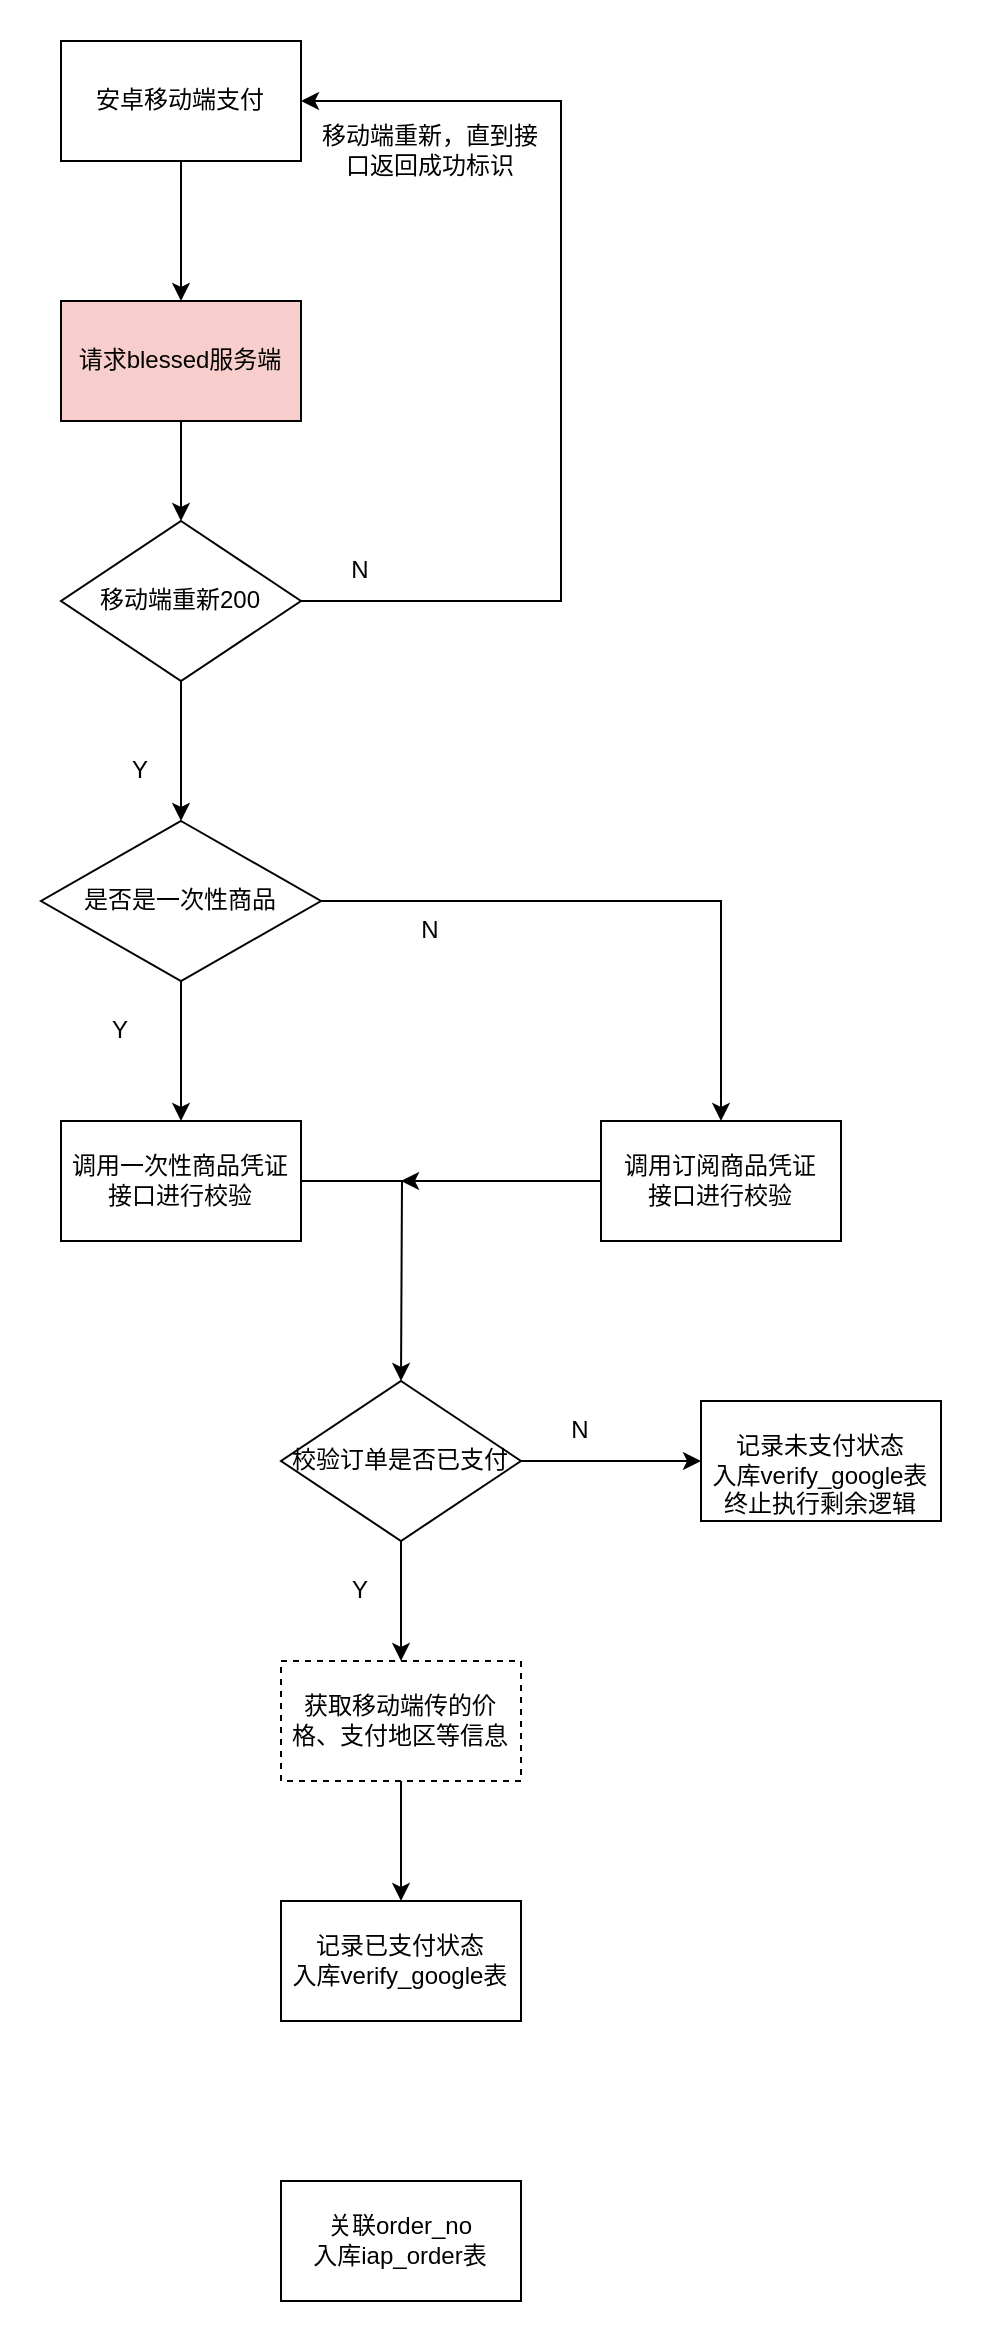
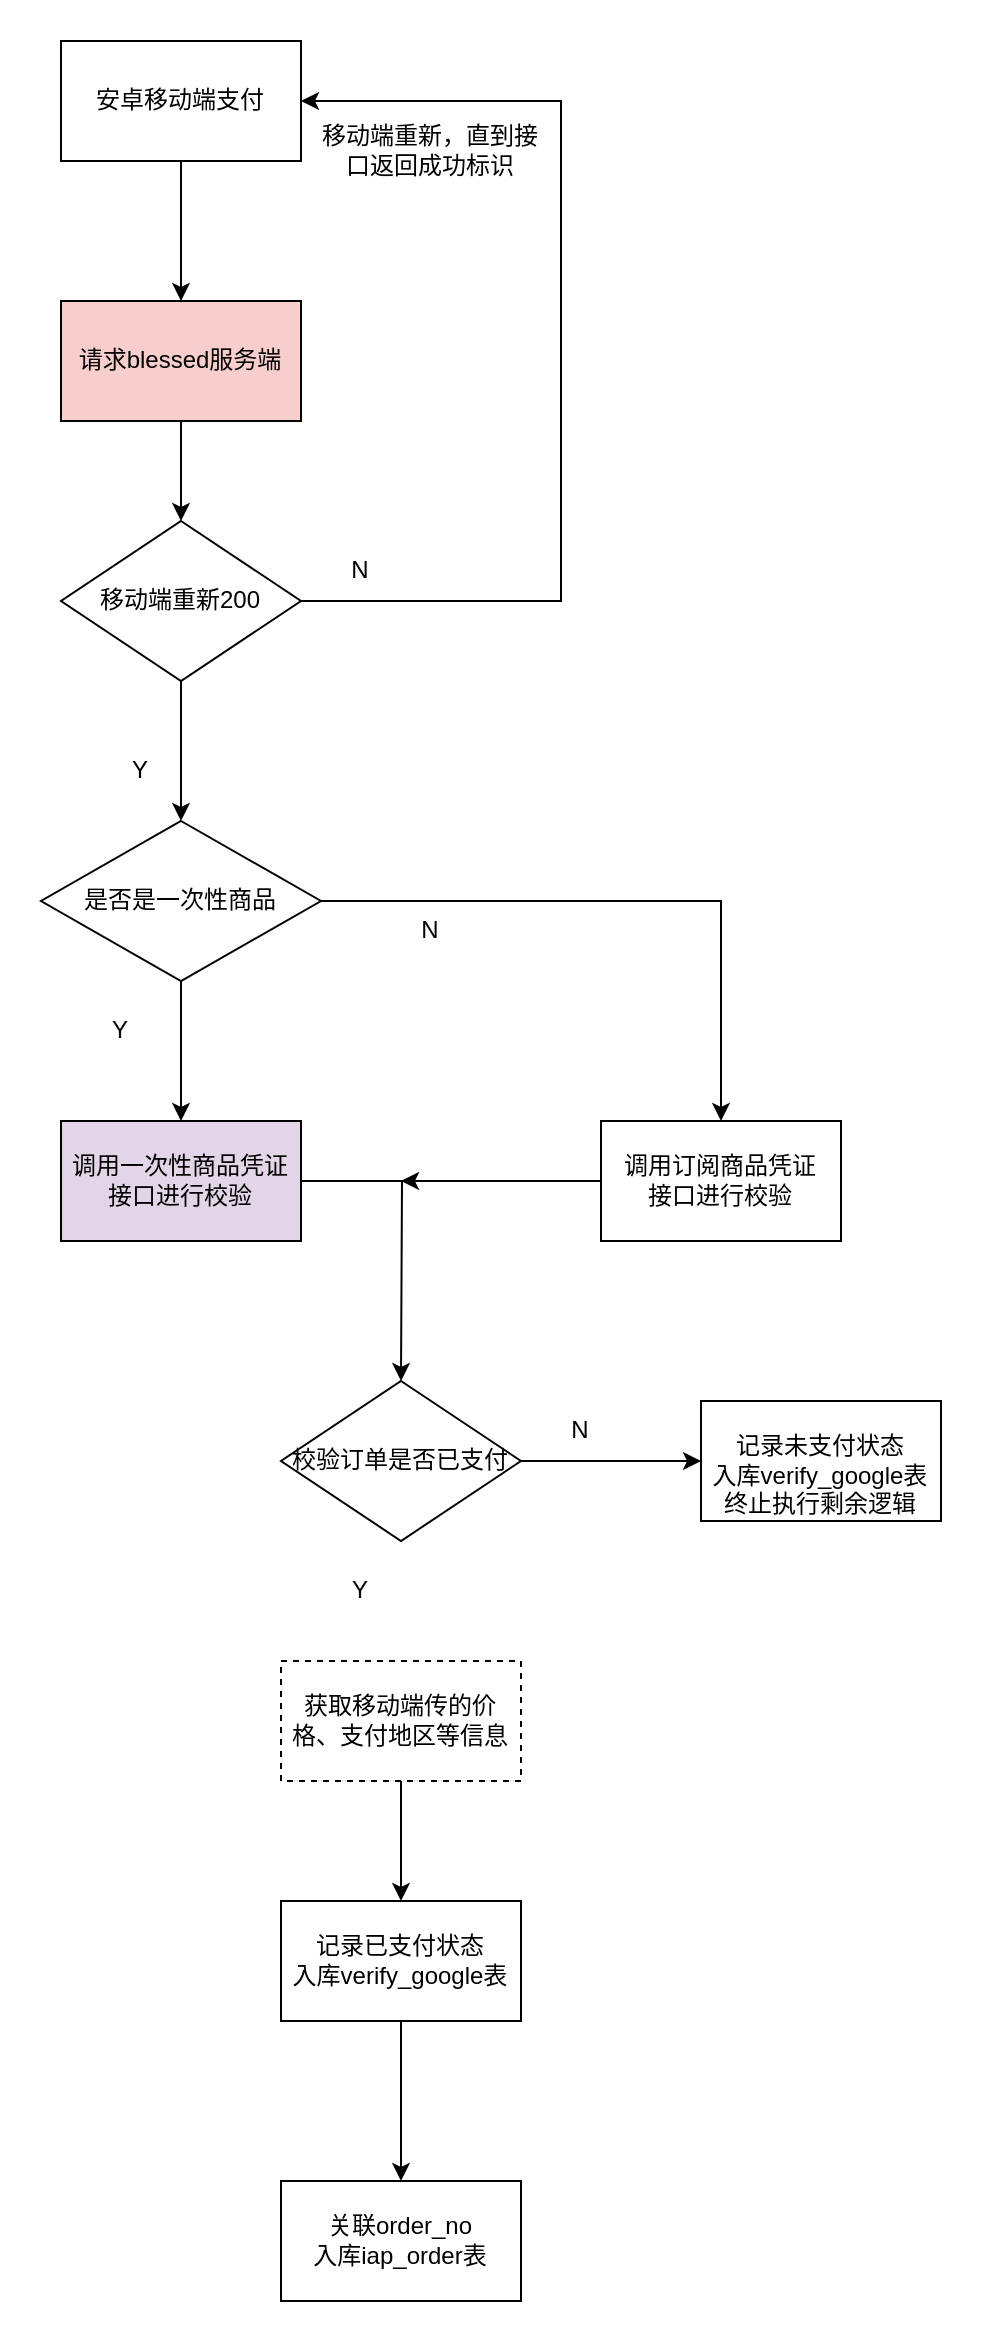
node "调用一次性商品凭证 接口进行校验": fillcolor #ffffff -> #e1d5e7
edge "校验订单是否已支付" -> "获取移动端传的价格、支付地区等信息": removed
edge "记录已支付状态 入库verify_google表" -> "关联order_no 入库iap_order表": added
